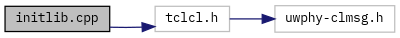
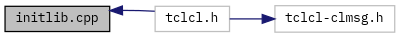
node "uwphy-clmsg.h": label "uwphy-clmsg.h" -> "tclcl-clmsg.h"
edge "initlib.cpp" -> "tclcl.h": reversed
